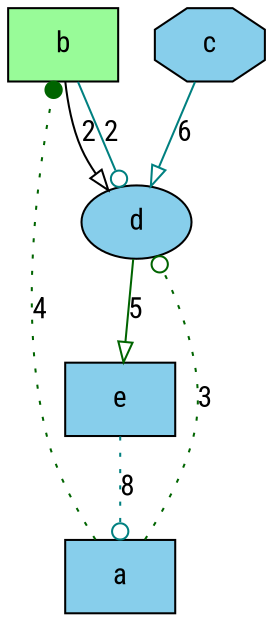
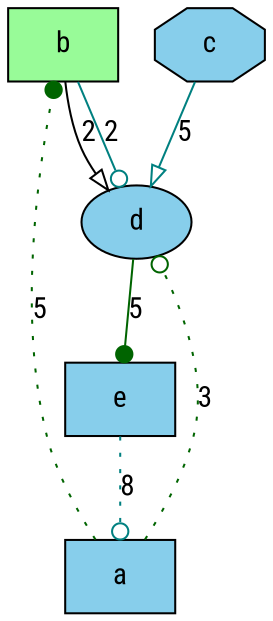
edge "c" -> "d": label "6" -> "5"
edge "d" -> "e": arrowhead onormal -> dot
edge "a" -> "b": label "4" -> "5"
